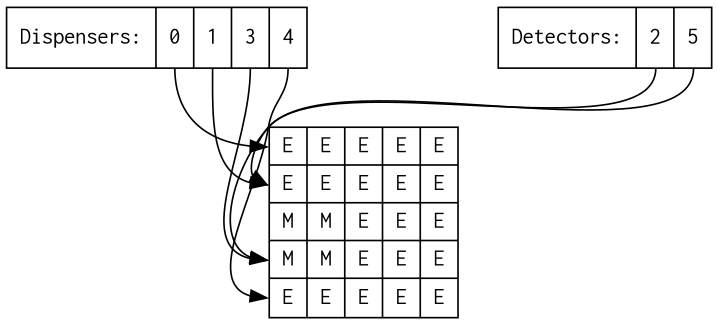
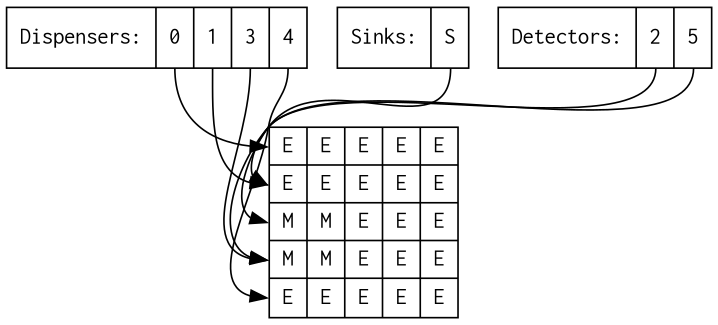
node "Sinks:": added
